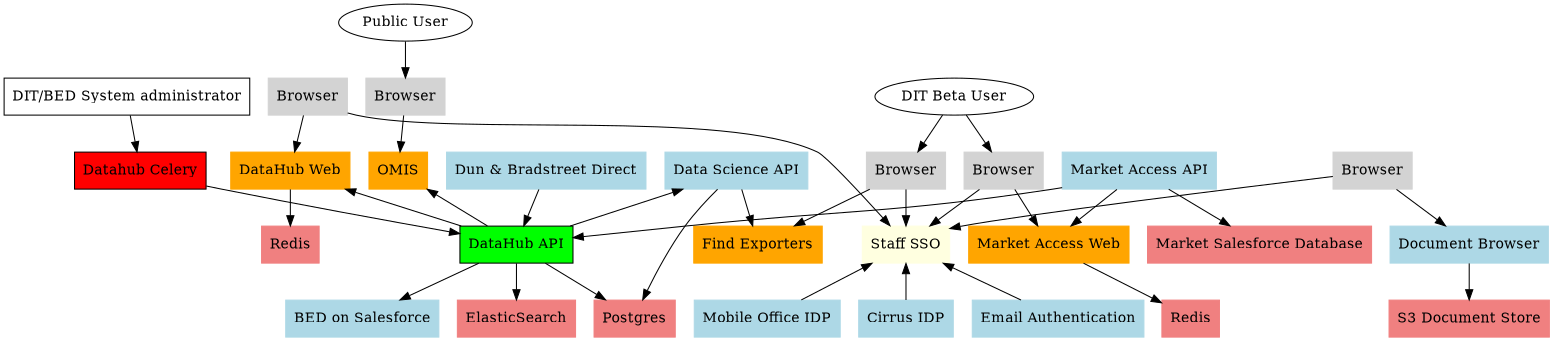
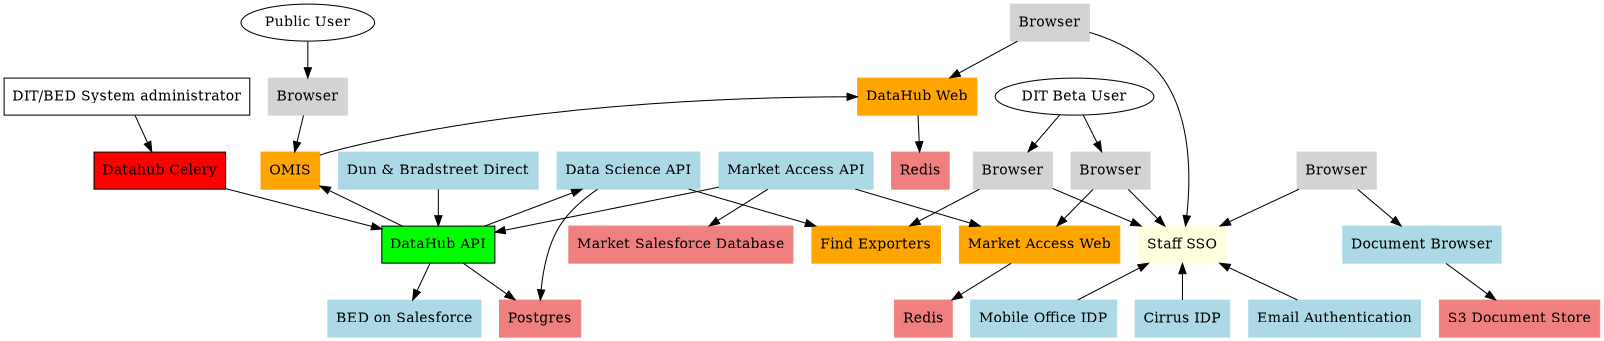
edge "DataHub API" -> "DataHub Web": now "OMIS" -> "DataHub Web"
node "ElasticSearch": removed
